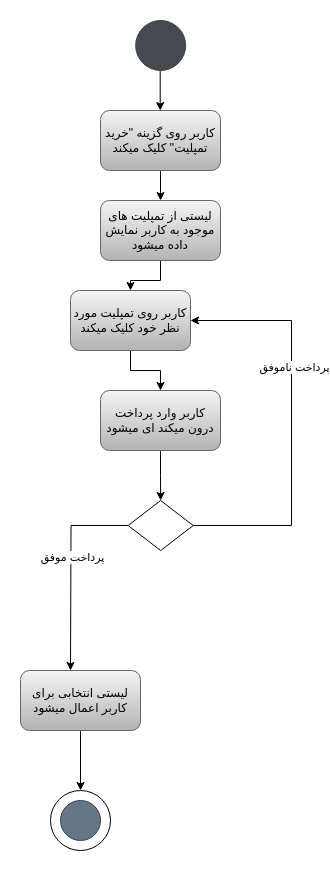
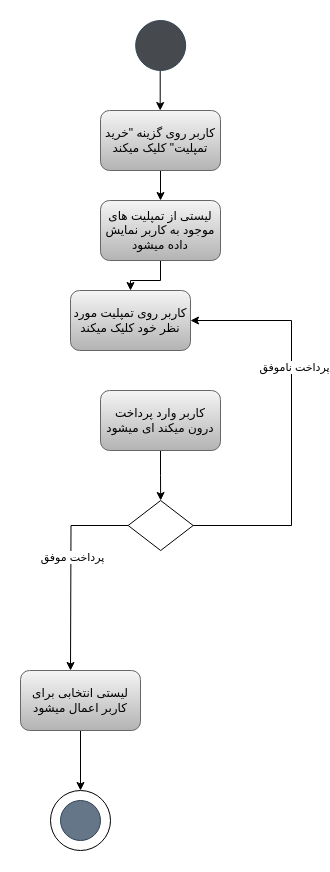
edge "کاربر روی تمپلیت مورد نظر خود کلیک میکند" -> "کاربر وارد پرداخت درون میکند ای میشود": removed
